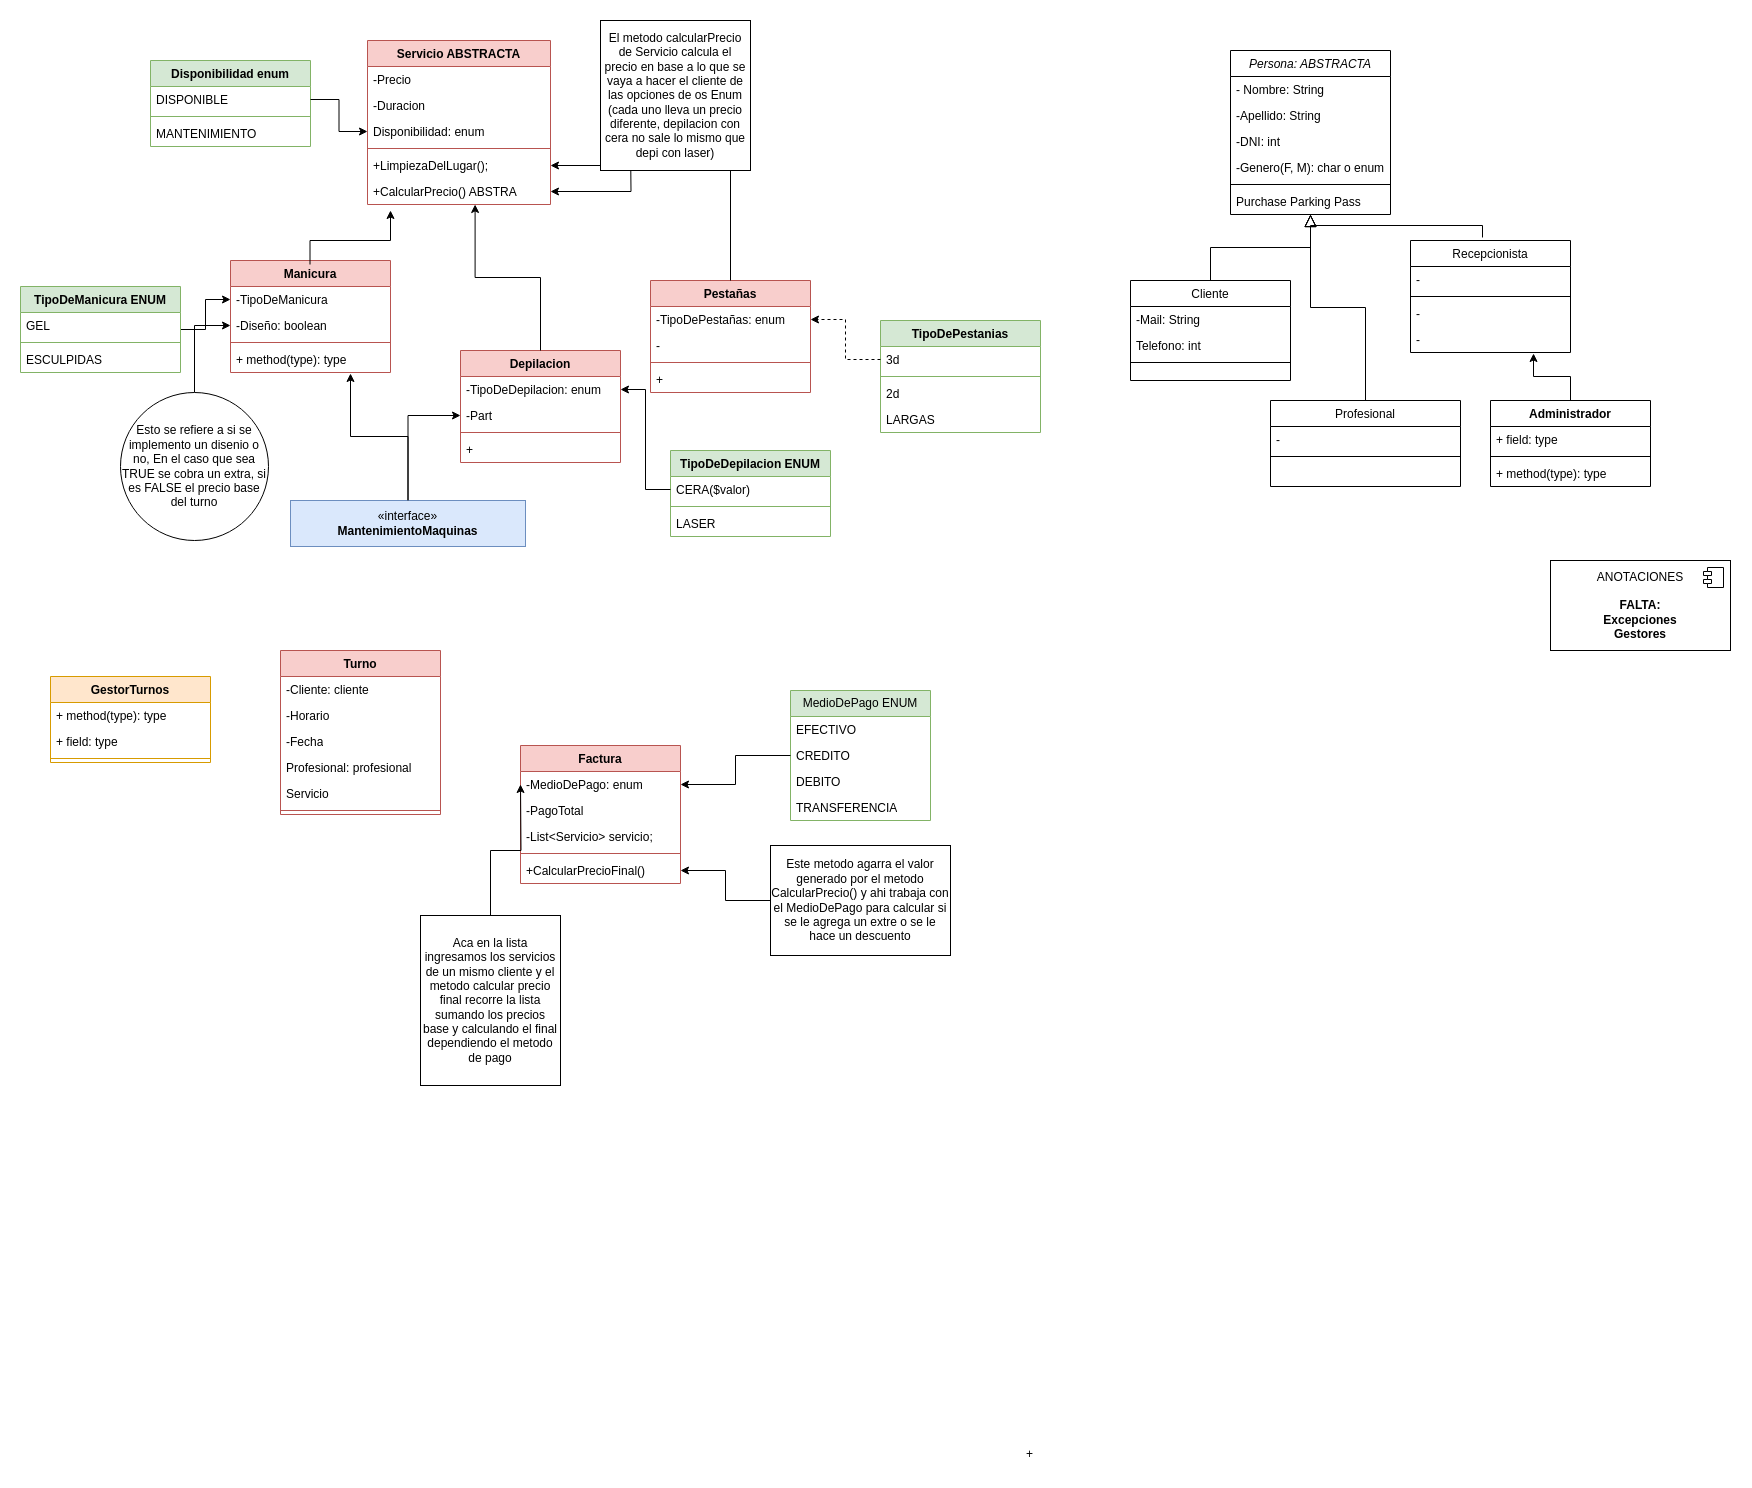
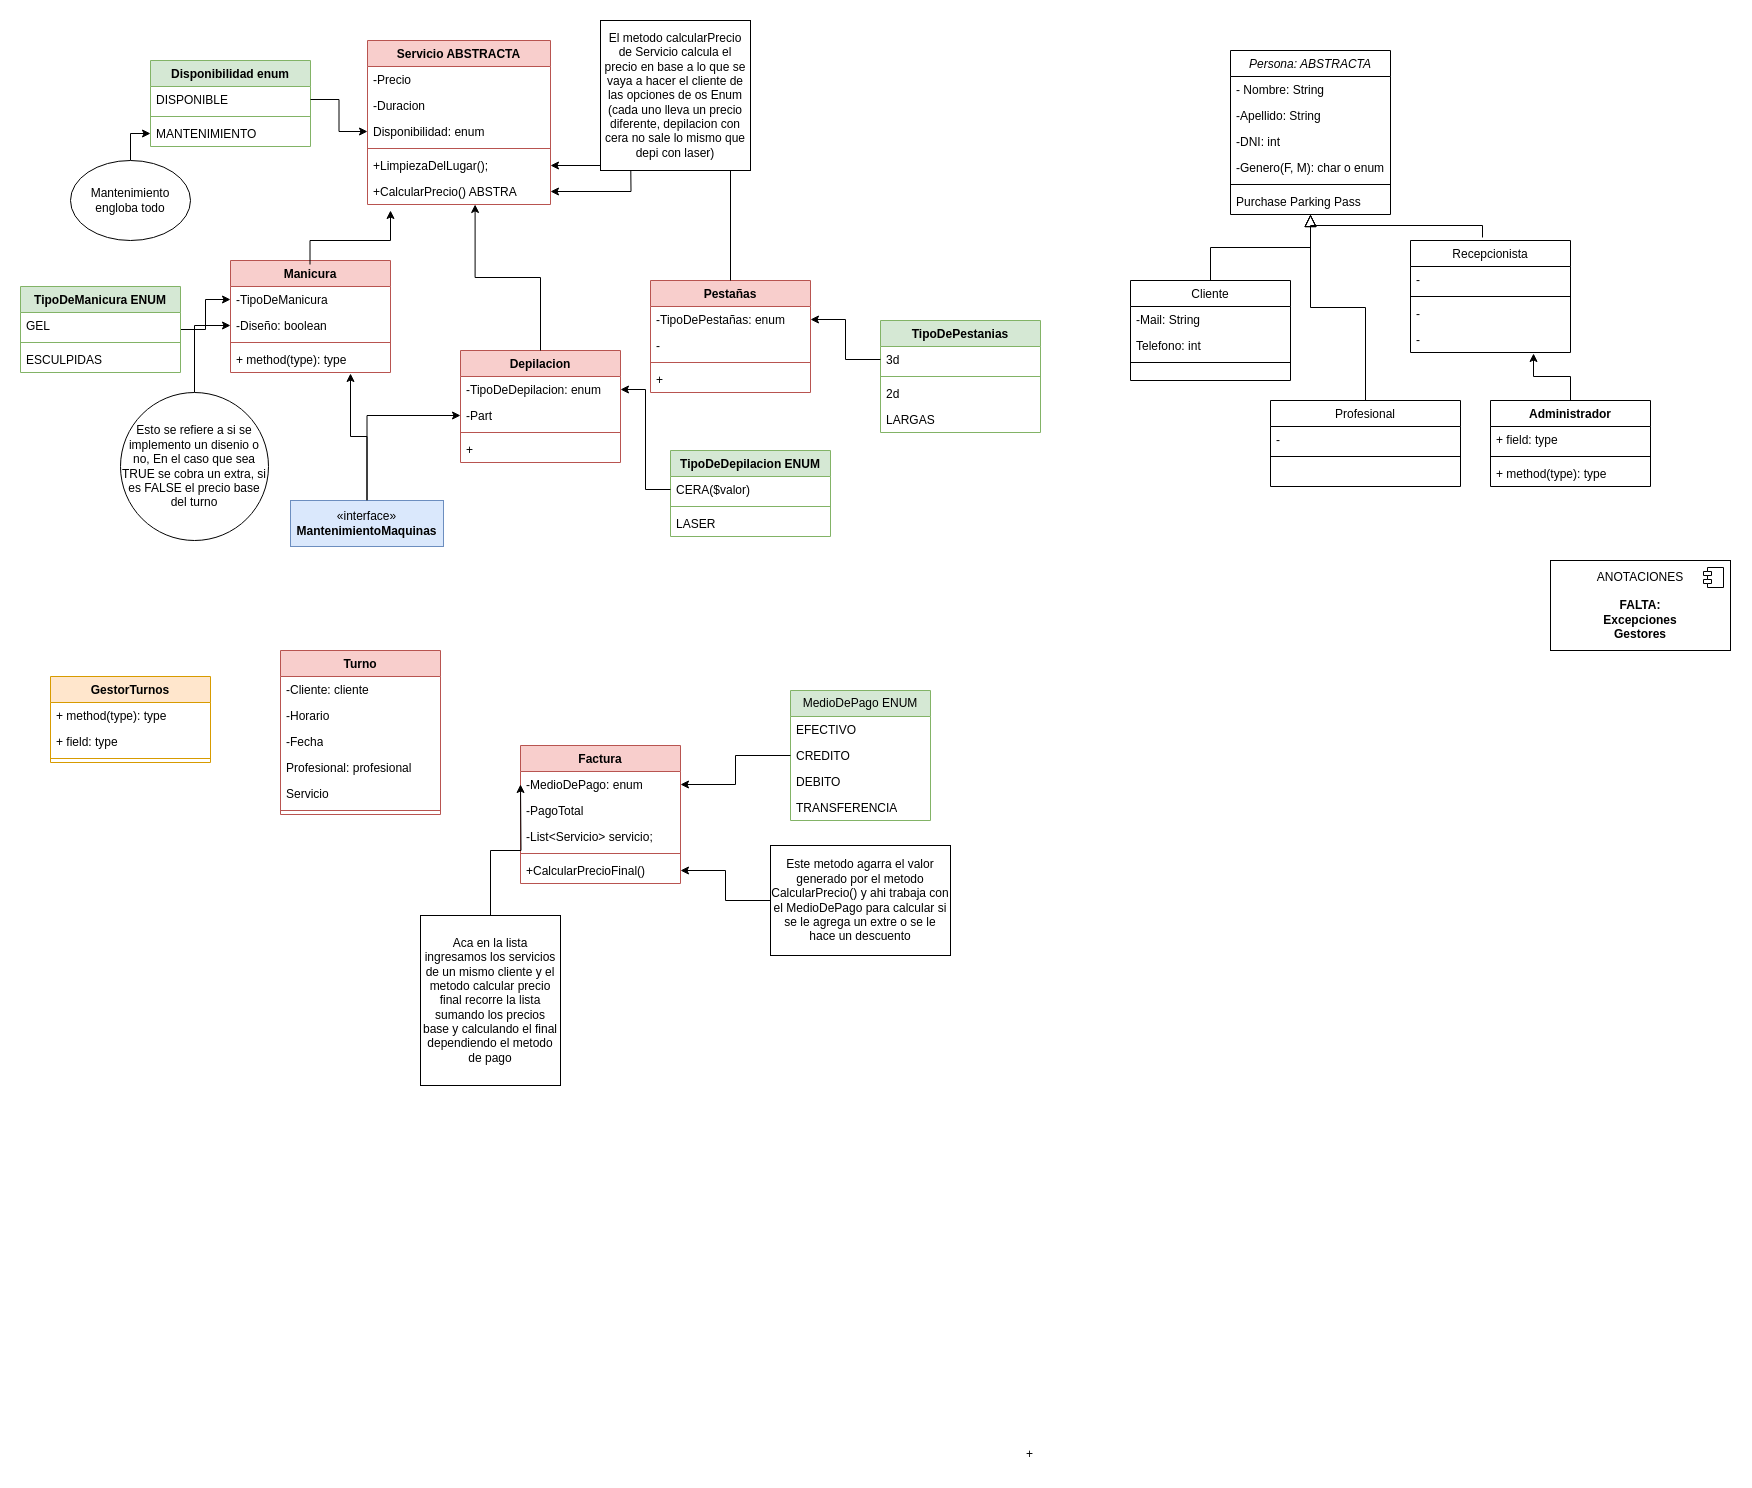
edge "Mantenimiento engloba todo" -> "MANTENIMIENTO": added
node "Mantenimiento engloba todo": added
edge "3d" -> "-TipoDePestañas: enum": style dashed -> solid
node "«interface» MantenimientoMaquinas": size 235x46 -> 153x46
